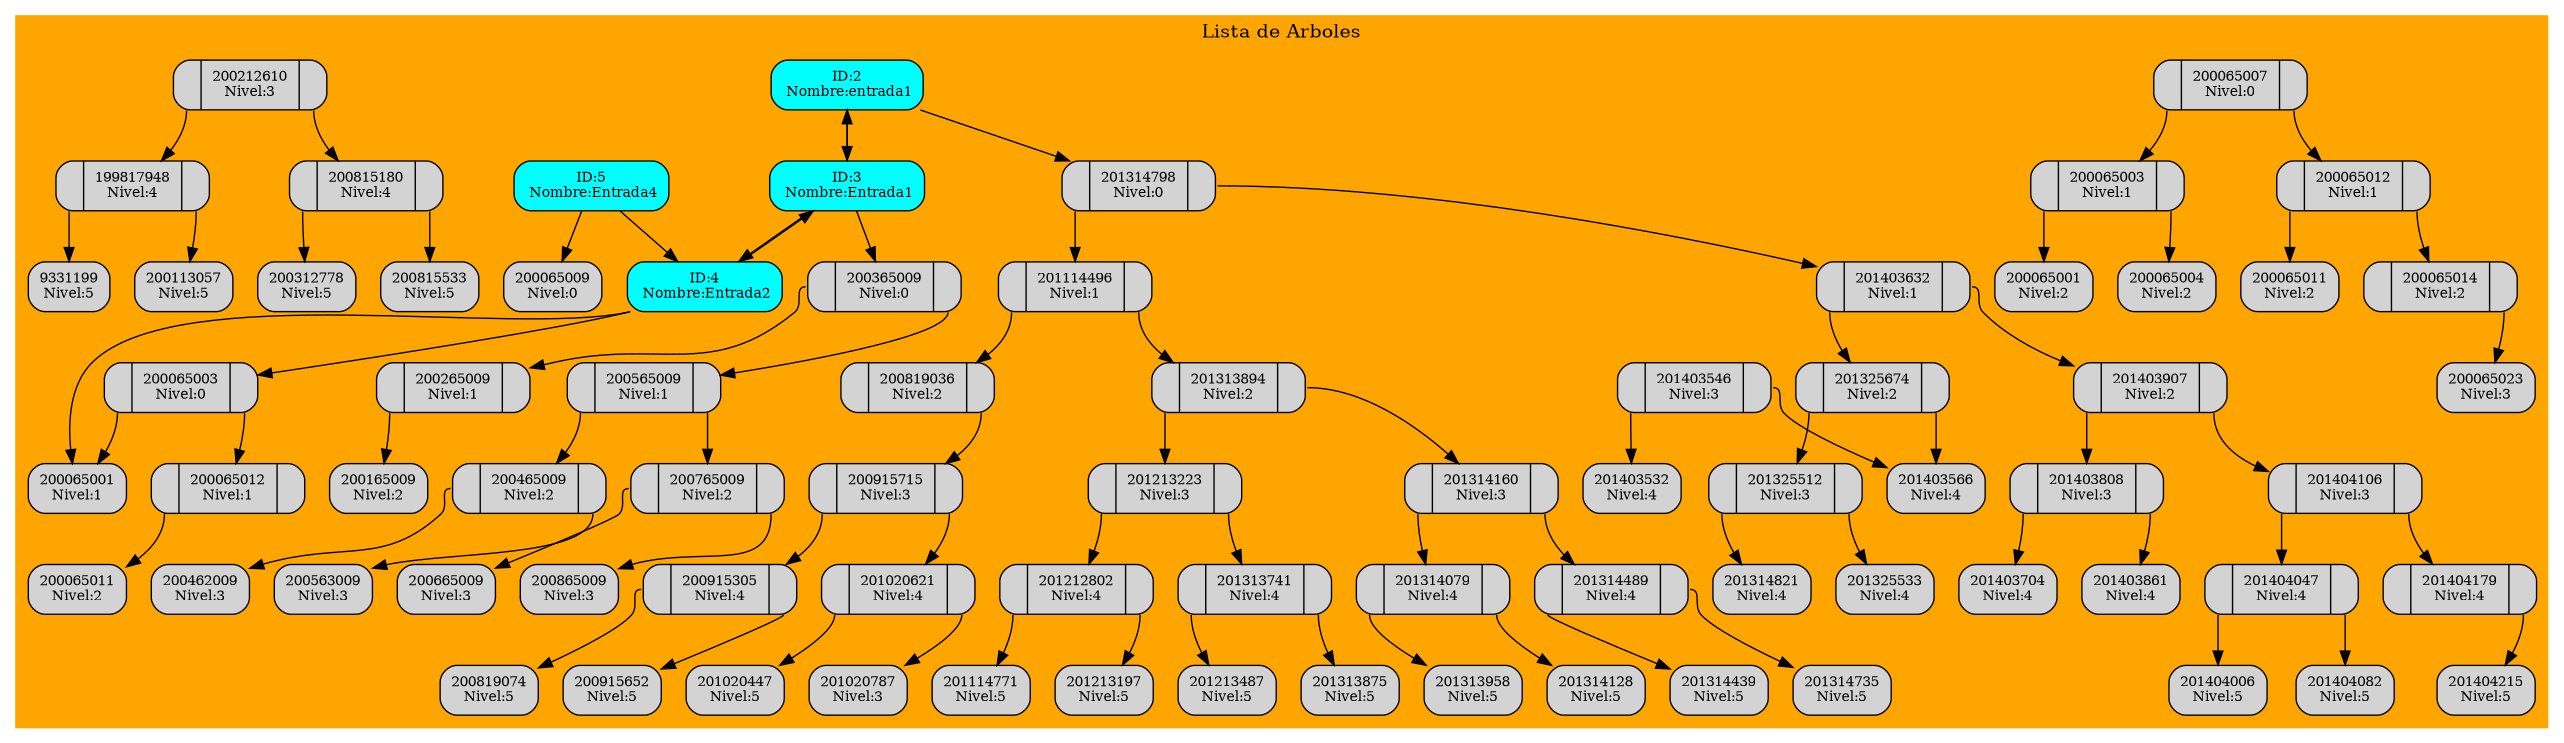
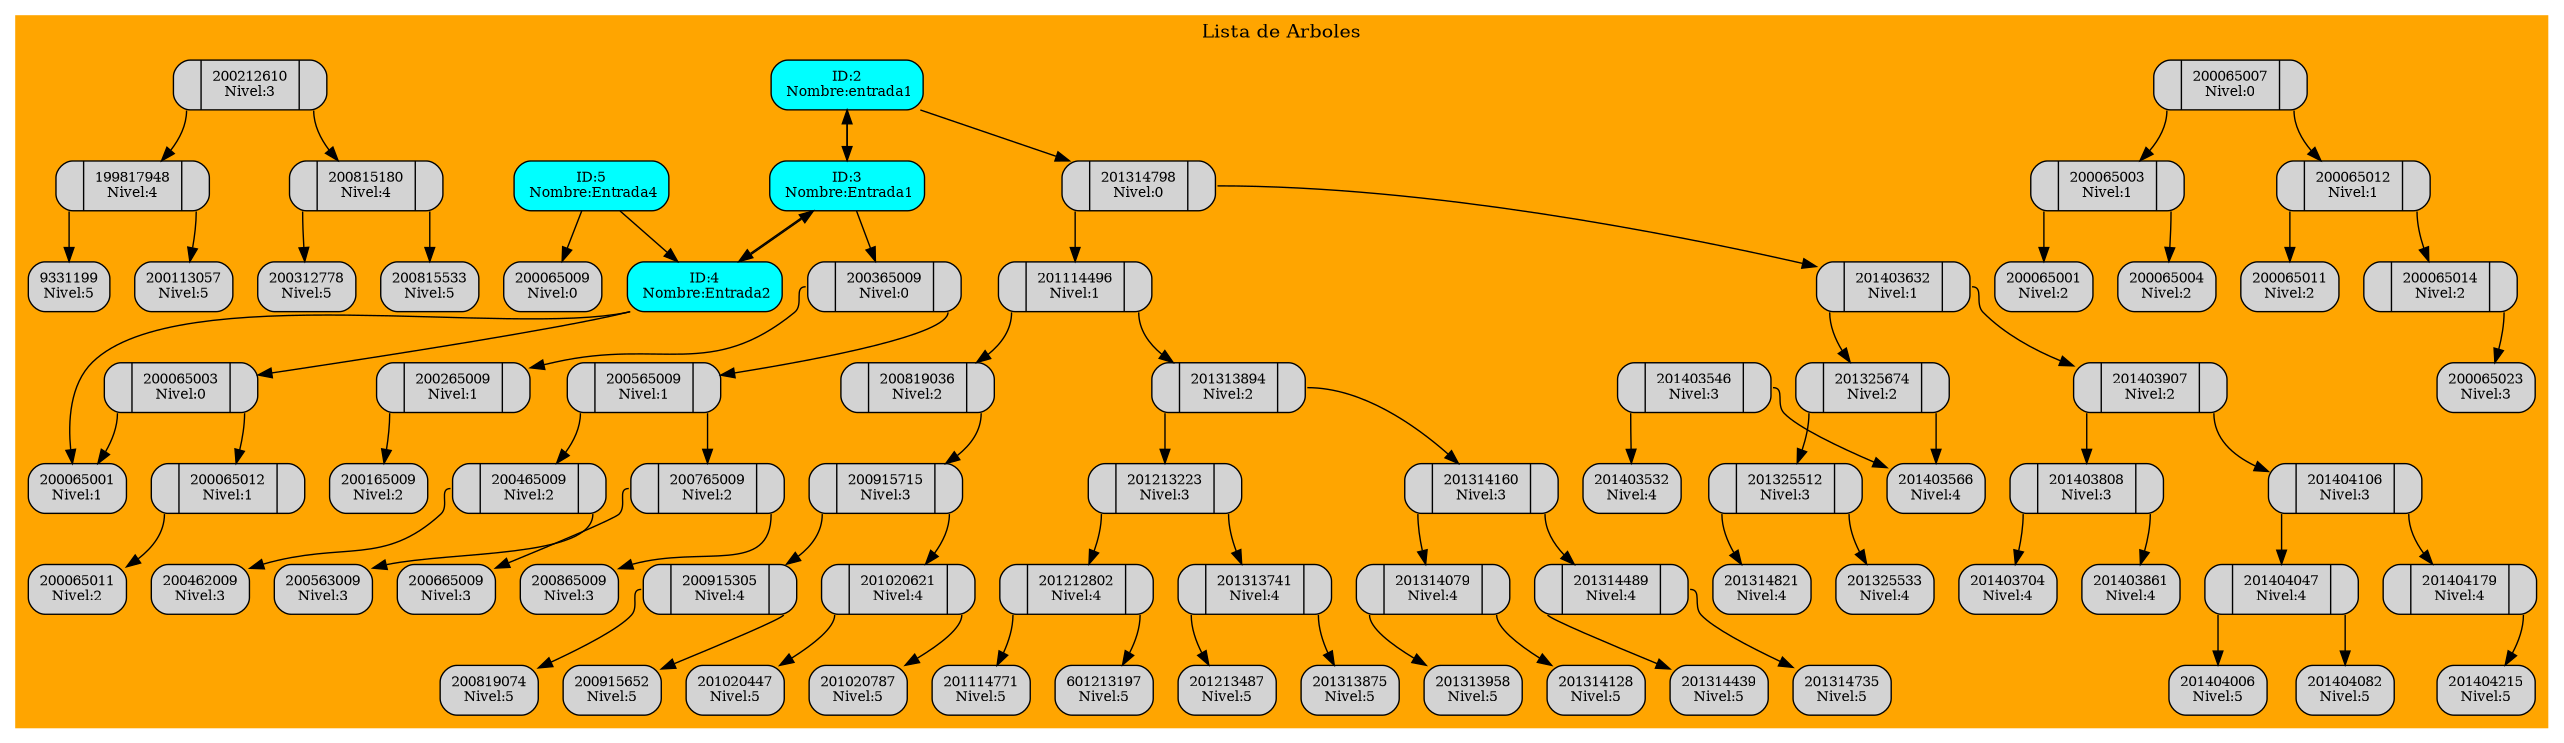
node "201020787 Nivel:3": label "201020787 Nivel:3" -> "201020787 Nivel:5"
node "201213197 Nivel:5": label "201213197 Nivel:5" -> "601213197 Nivel:5"
